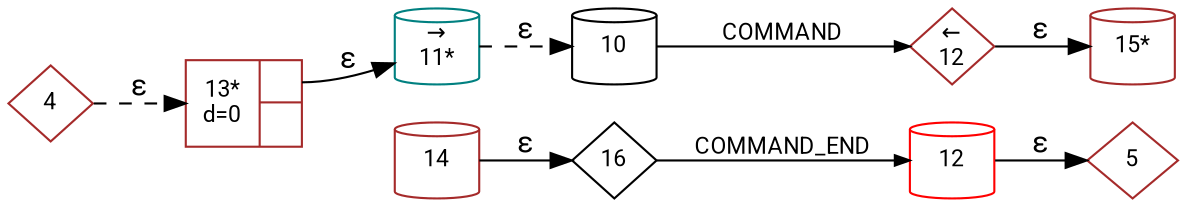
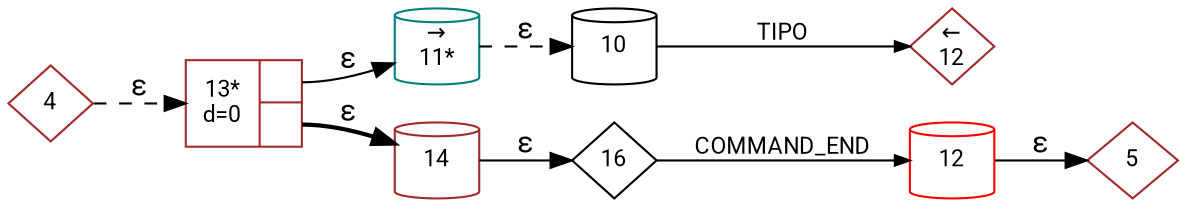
edge "10" -> "← 12": label "COMMAND" -> "TIPO"
node "15*": removed
edge "13*" -> "14": added, label "ε"
